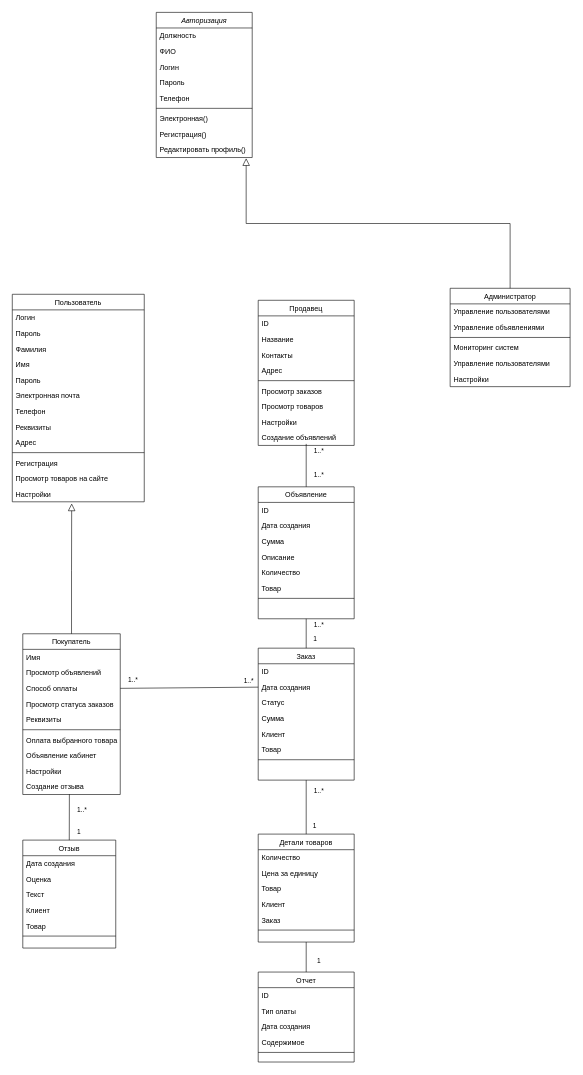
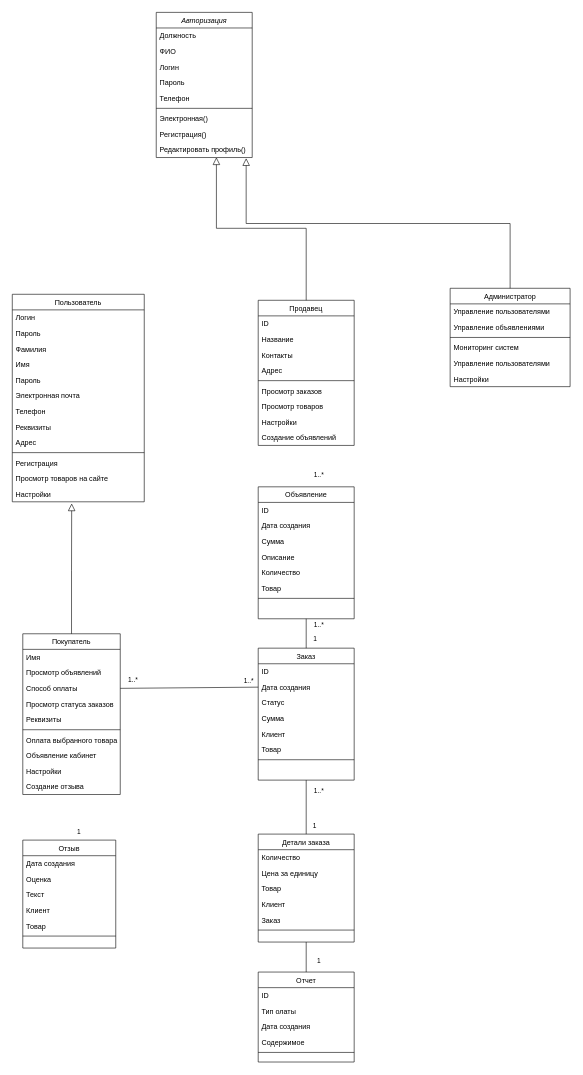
edge "Продавец" -> "Редактировать профиль()": added
edge "Создание объявлений" -- "Объявление": removed, label "1..*"
edge "Создание отзыва" -- "Отзыв": removed, label "1..*"
node "Детали товаров": label "Детали товаров" -> "Детали заказа"
